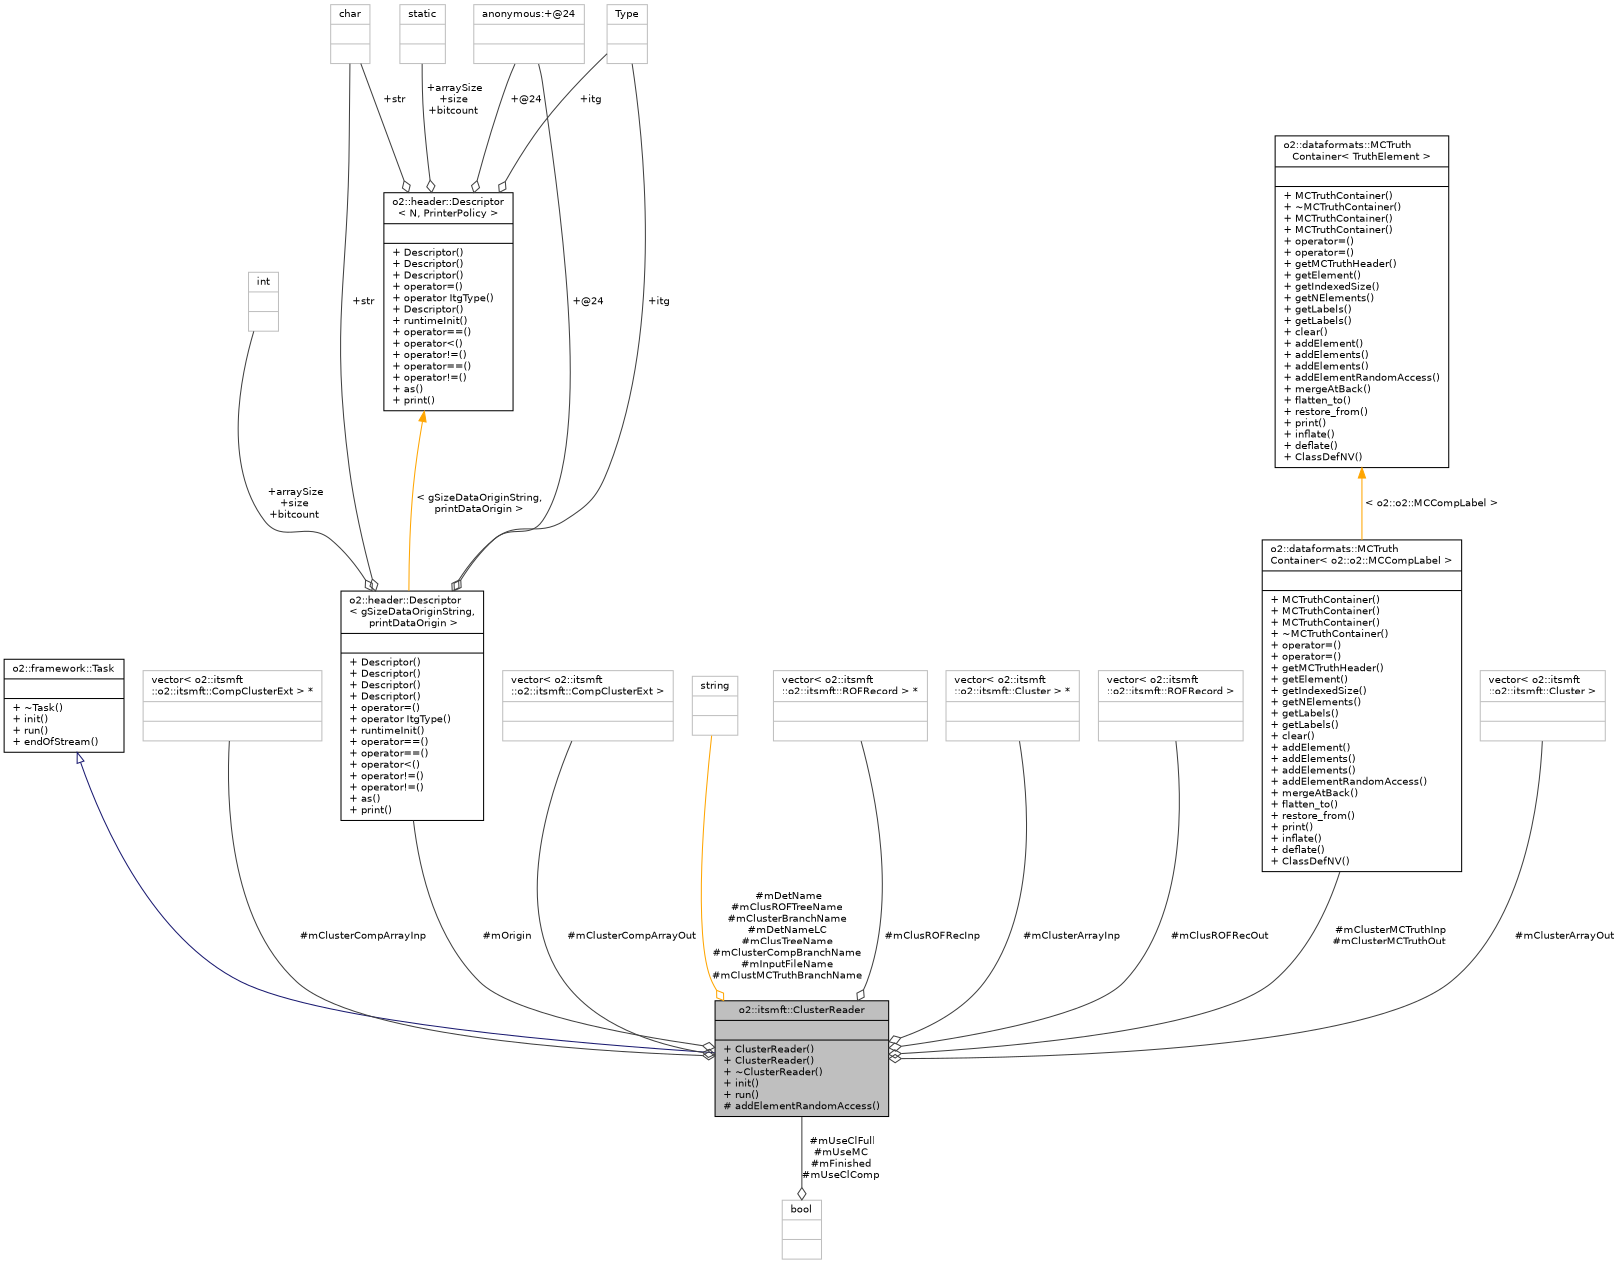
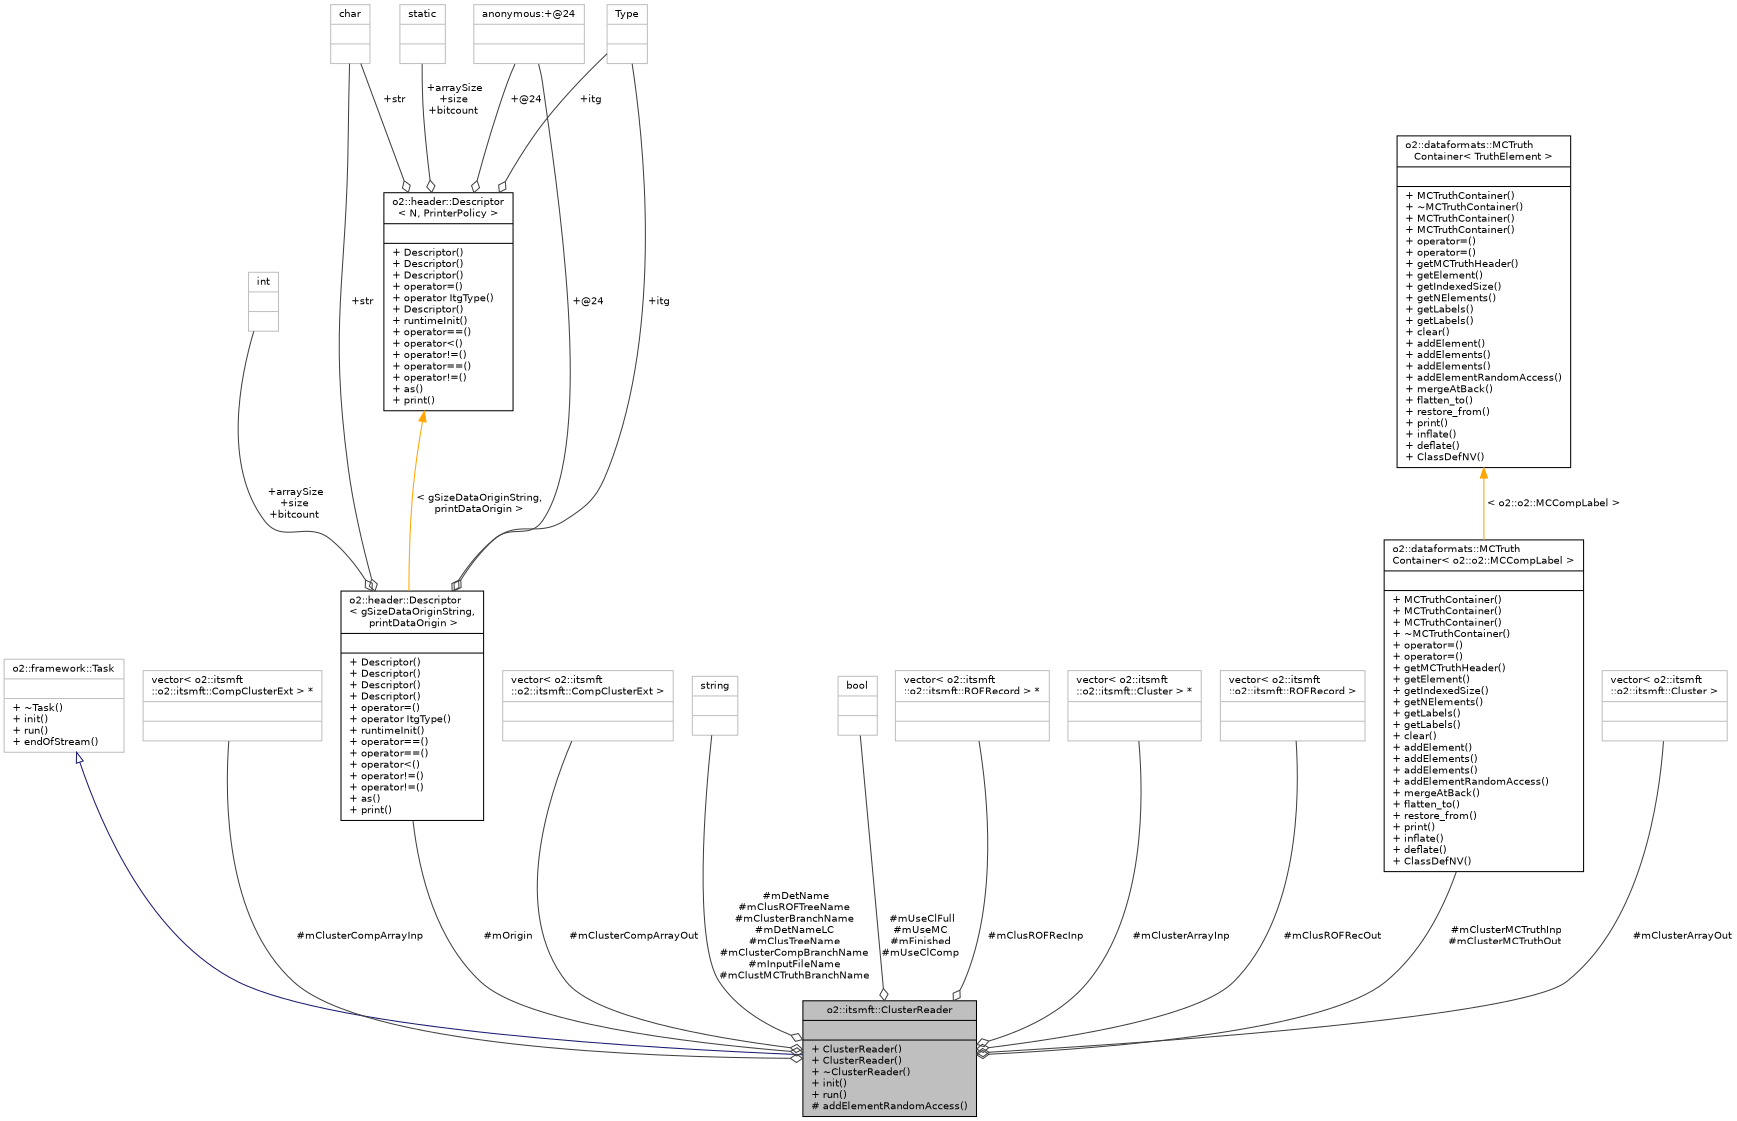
node "o2::framework::Task": color black -> grey75
edge "string" -> "o2::itsmft::ClusterReader": color orange -> grey25
edge "o2::itsmft::ClusterReader" -> "bool": reversed
